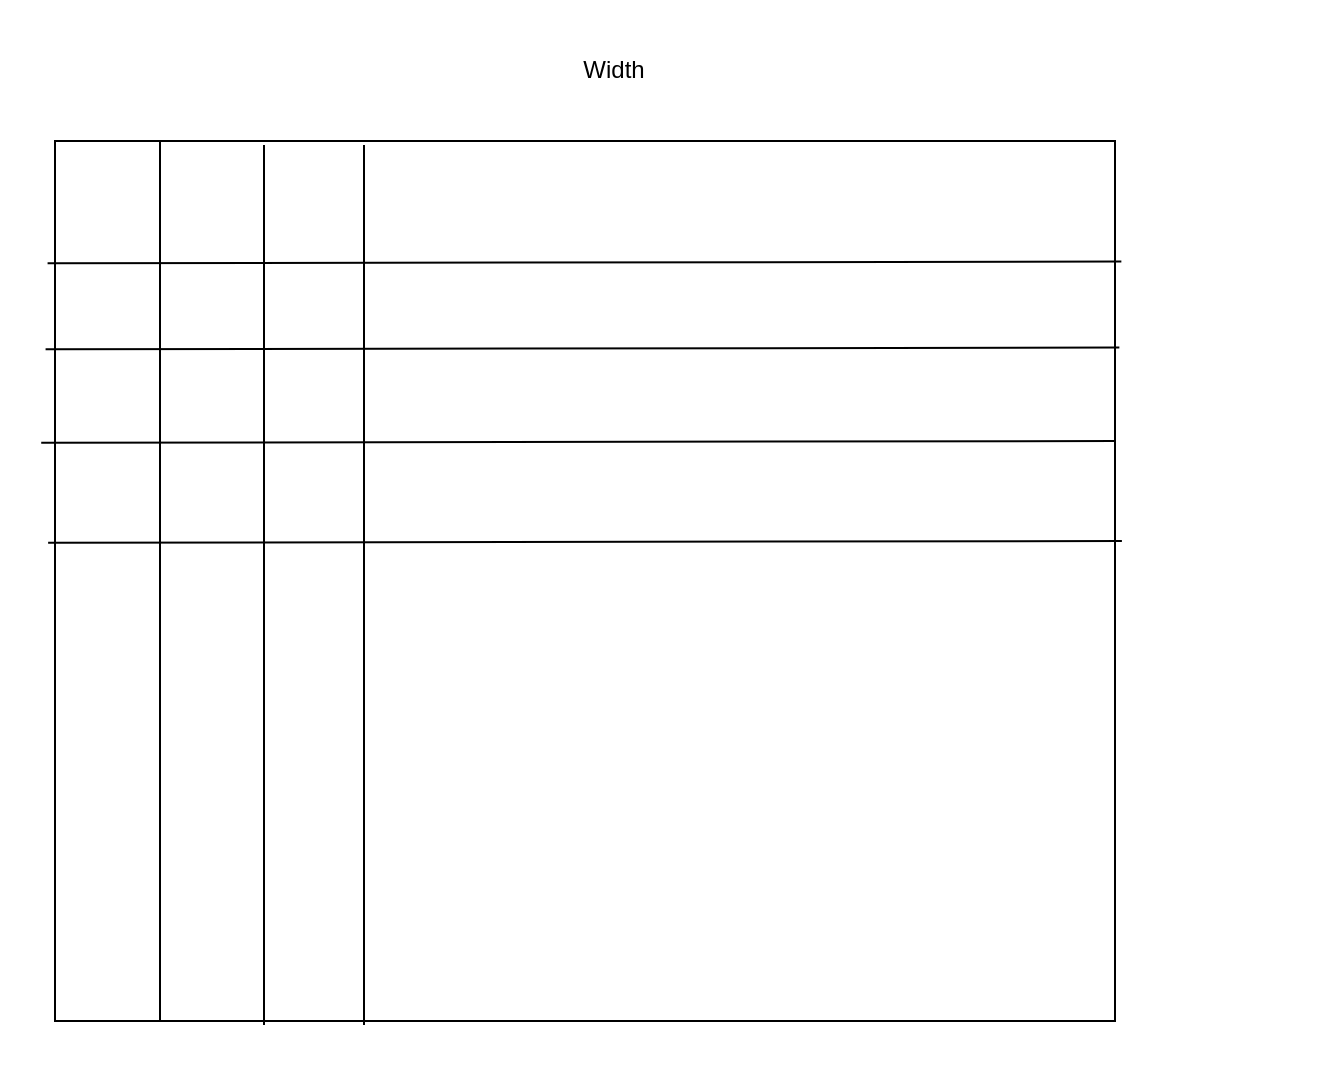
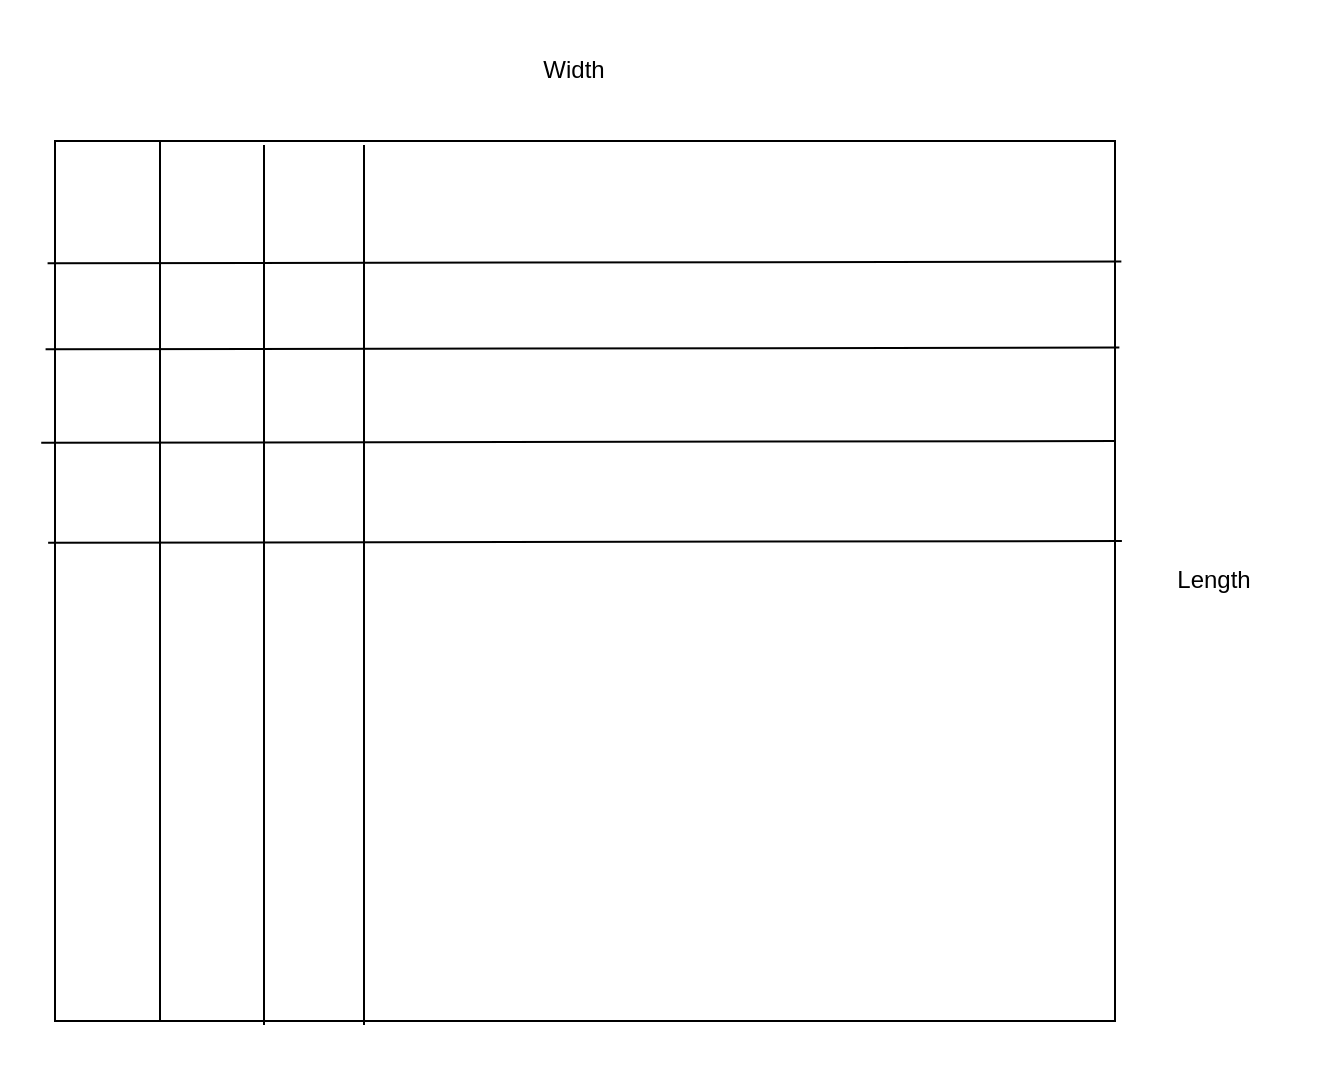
node "Width": moved (615, 71) -> (575, 71)
node "Length": added
